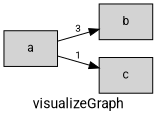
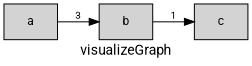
edge "a" -> "c": now "b" -> "c"
